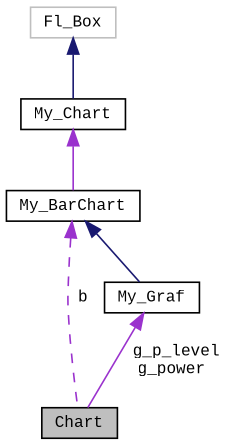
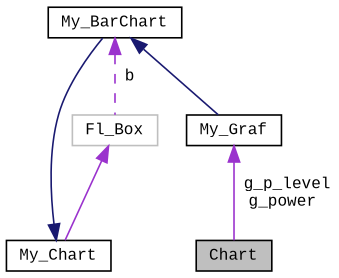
edge "My_Chart" -> "Fl_Box": color midnightblue -> darkorchid3
edge "My_BarChart" -> "My_Chart": color darkorchid3 -> midnightblue
edge "Chart" -> "My_BarChart": now "Fl_Box" -> "My_BarChart"
